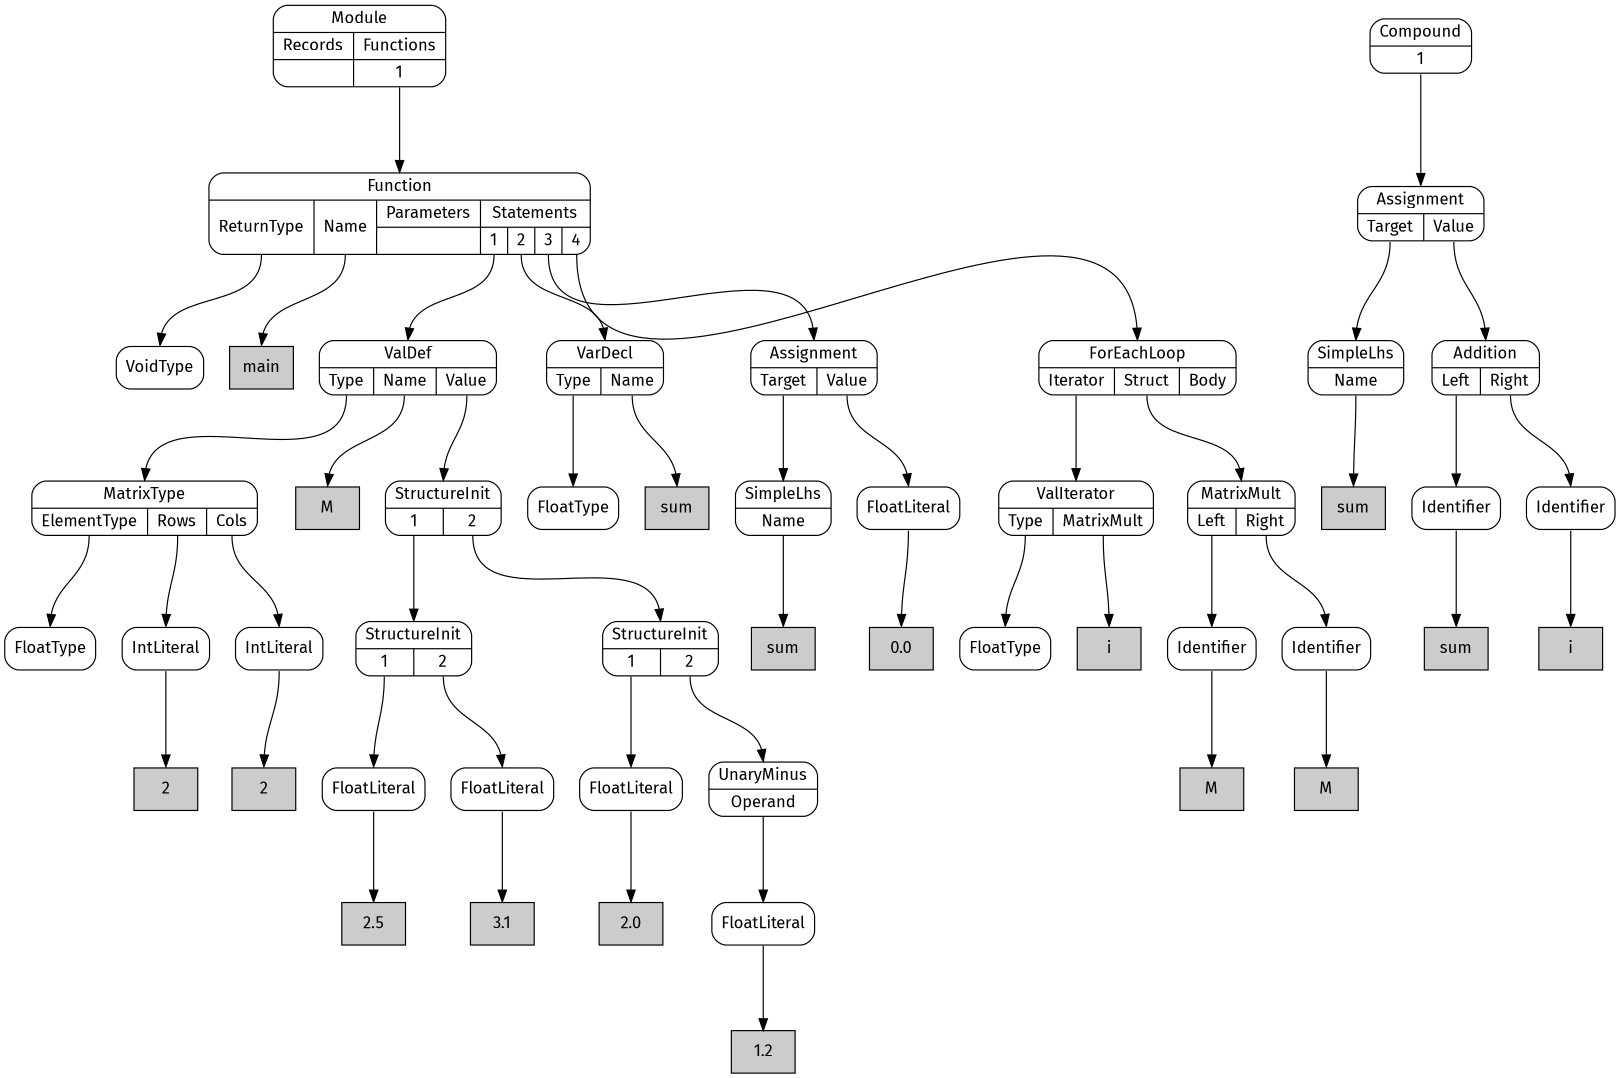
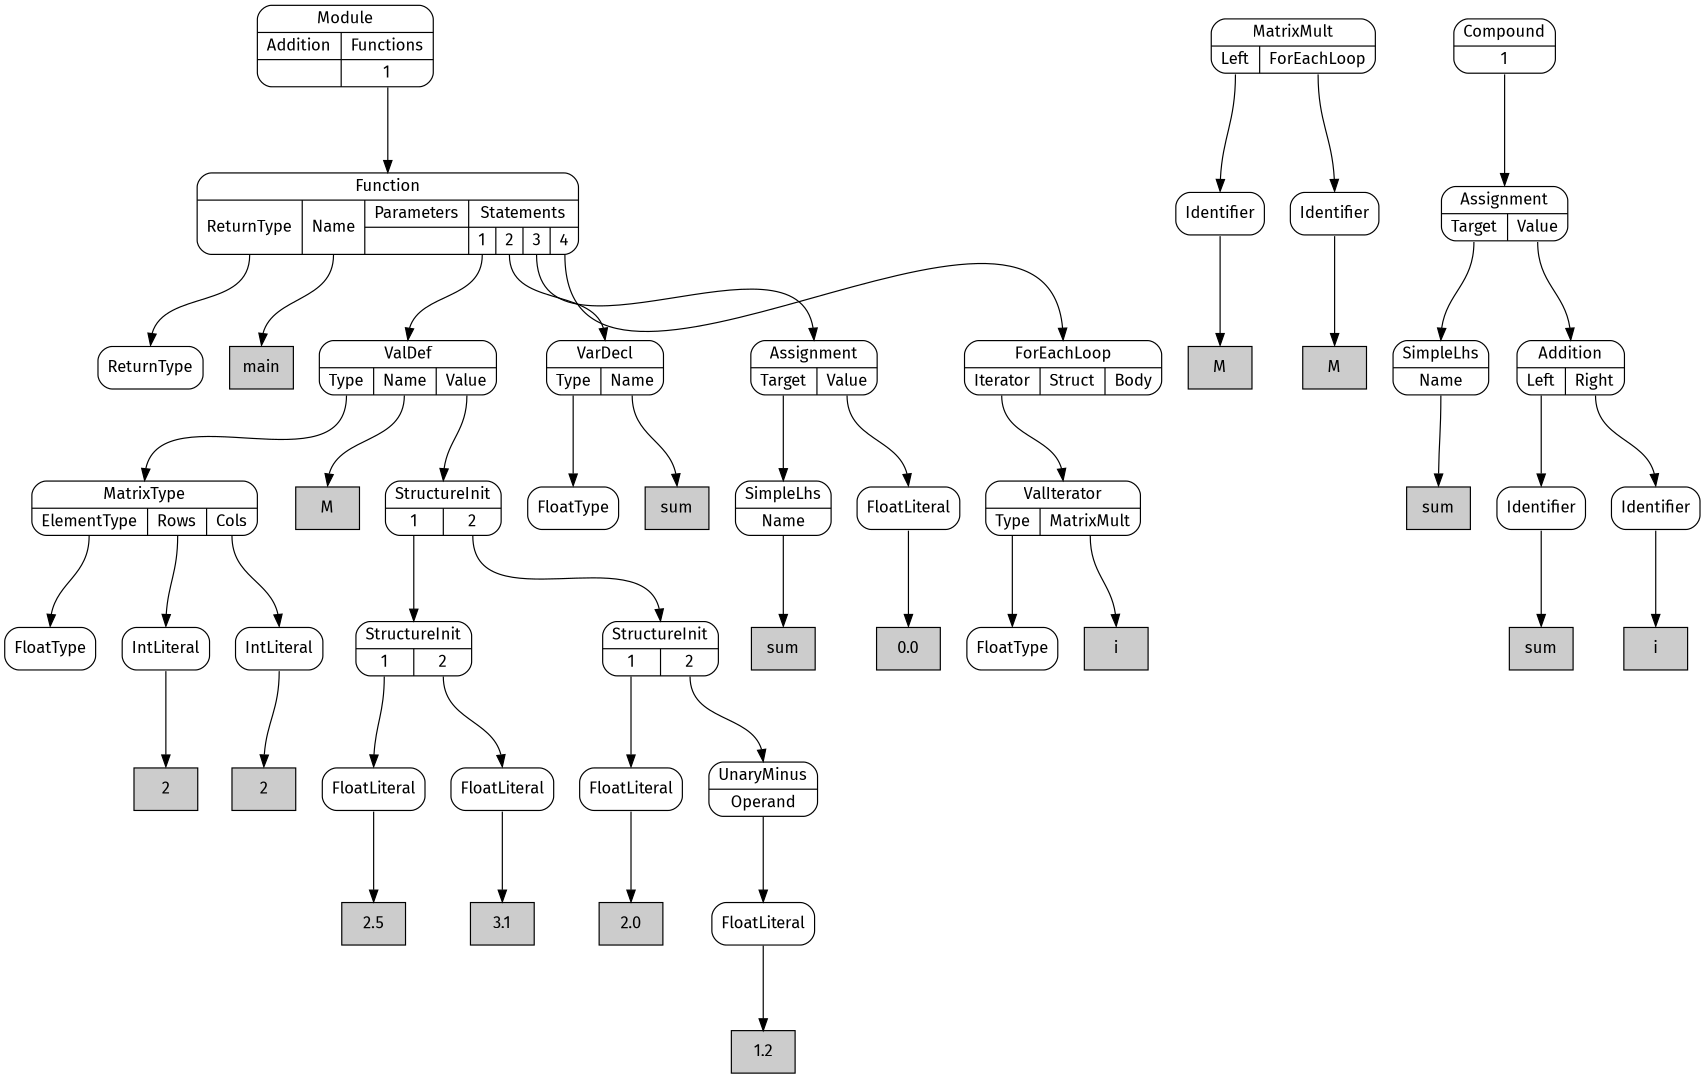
node "Module": text "Records" -> "Addition"
node "VoidType": label "VoidType" -> "ReturnType"
edge "ForEachLoop" -> "MatrixMult": removed
node "MatrixMult": text "Right" -> "ForEachLoop"
